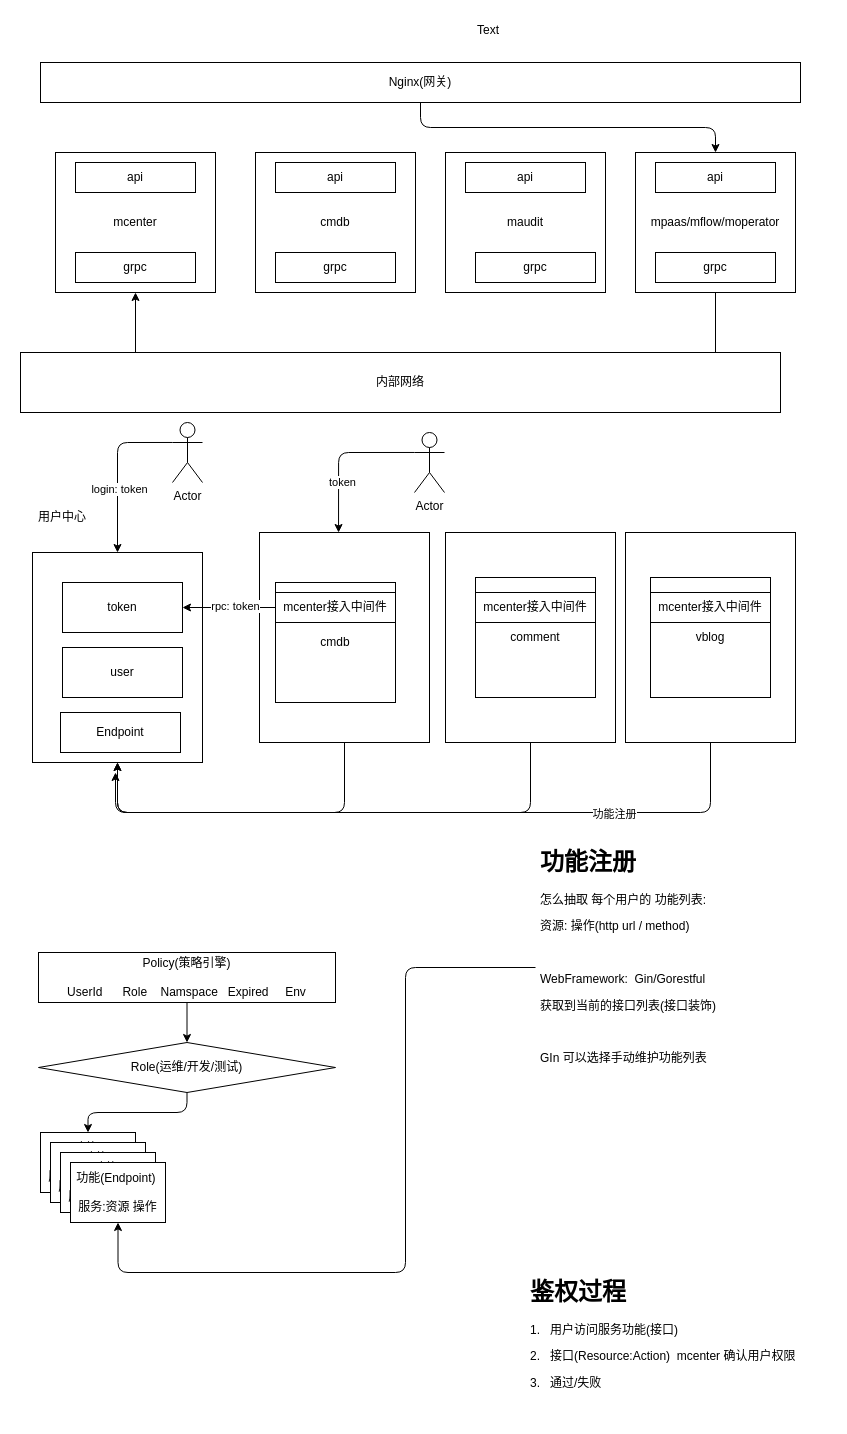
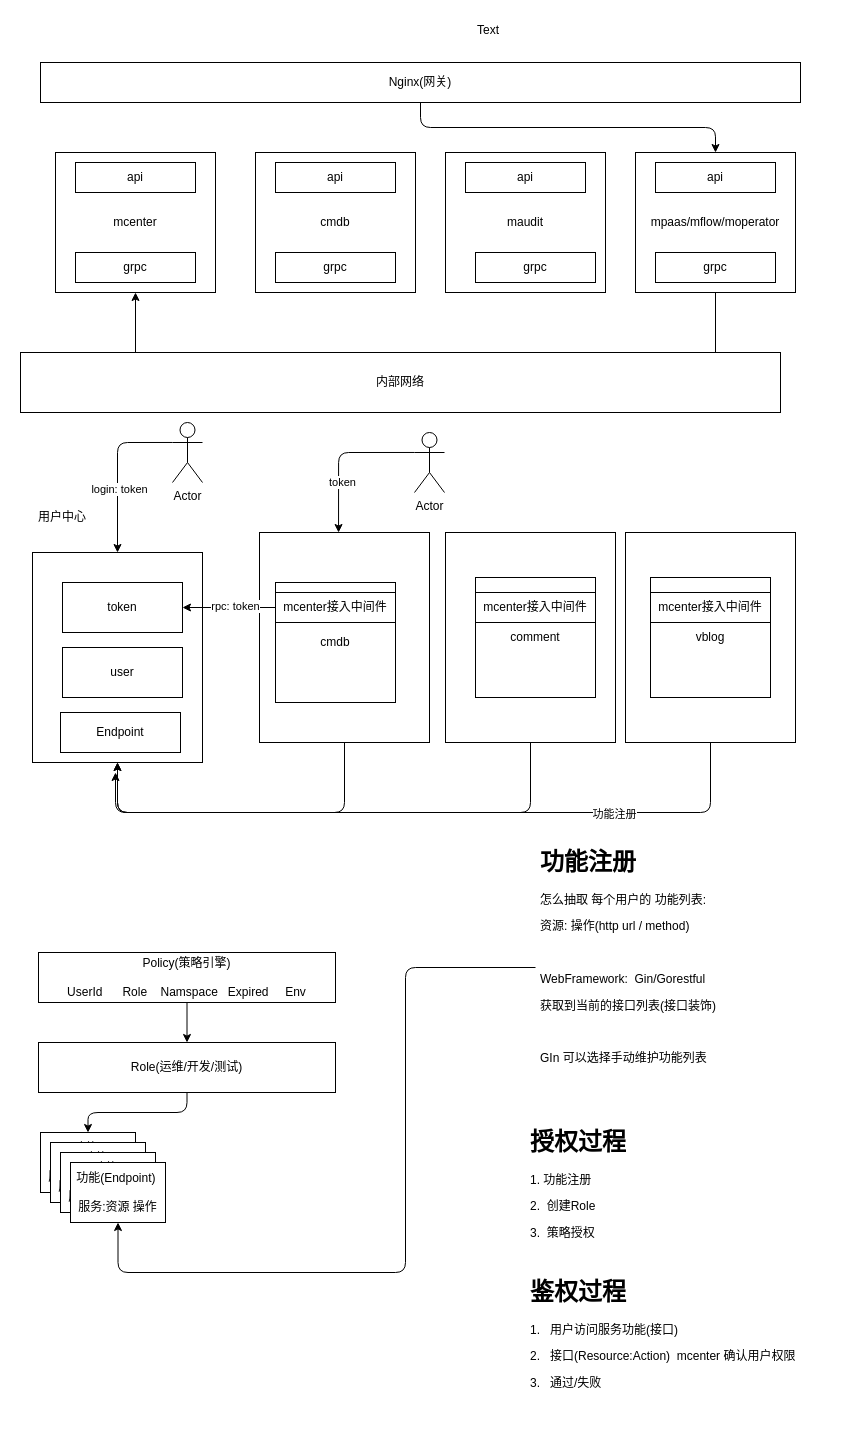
node "Role(运维/开发/测试)": shape diamond -> rectangle
node "授权过程1. 功能注册 2. 创建Role 3. 策略授权": added
